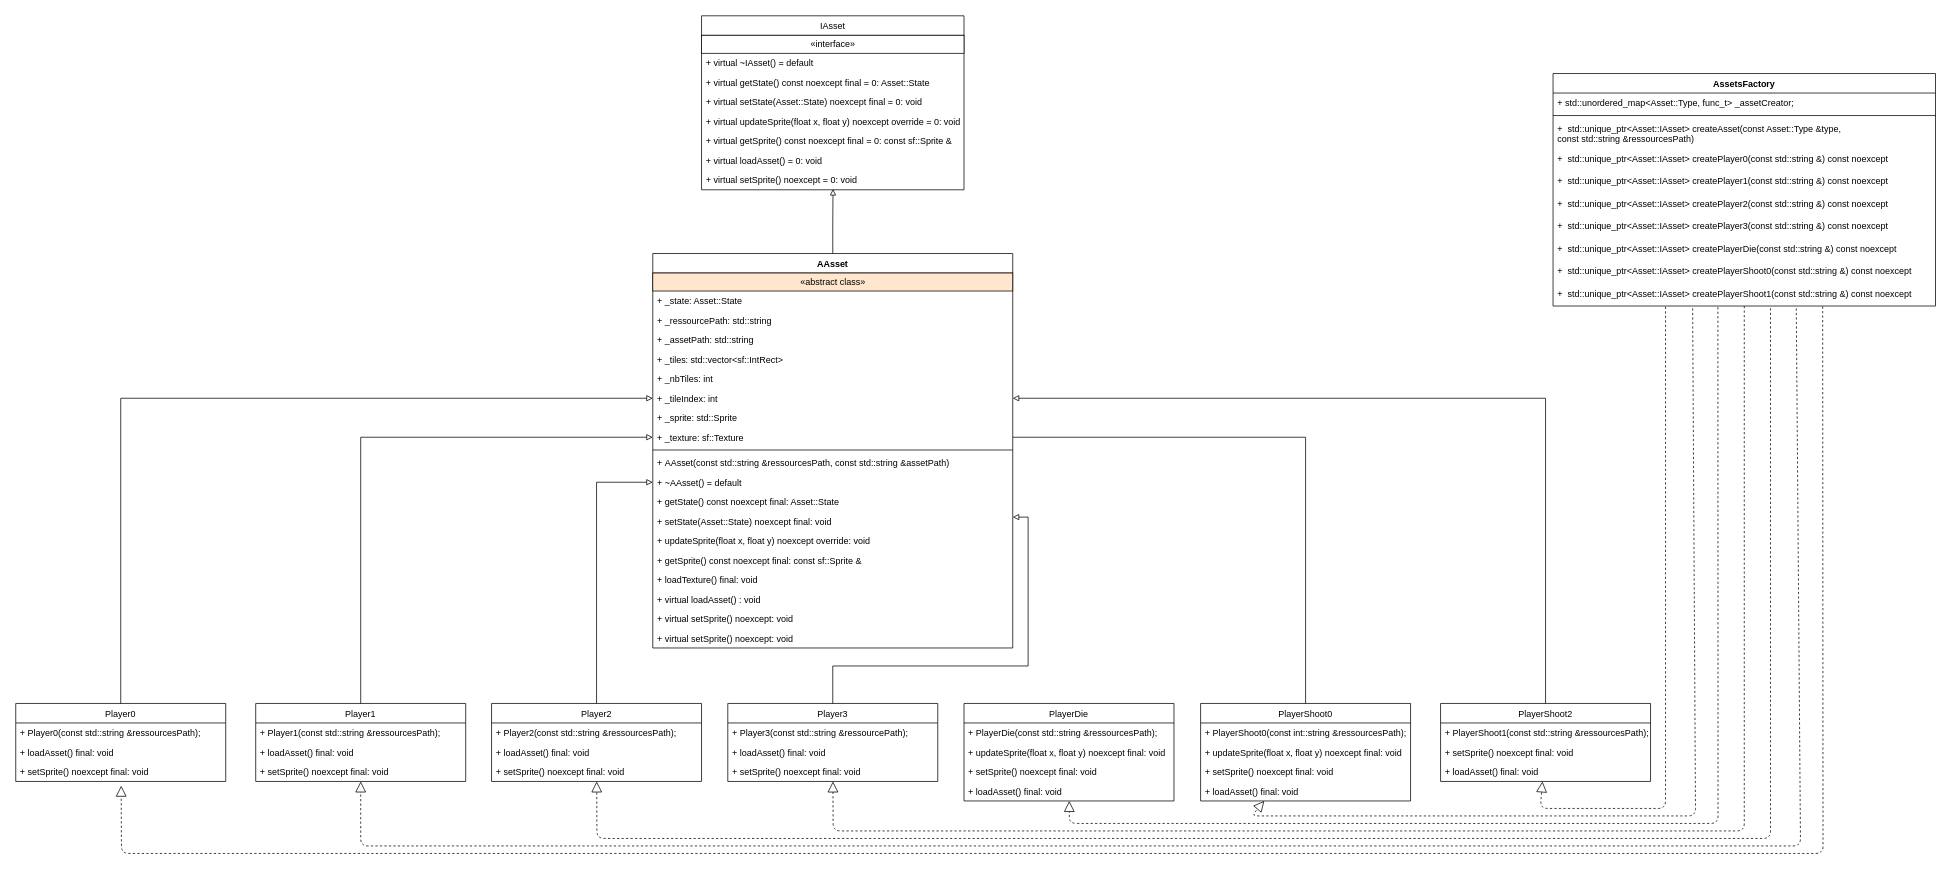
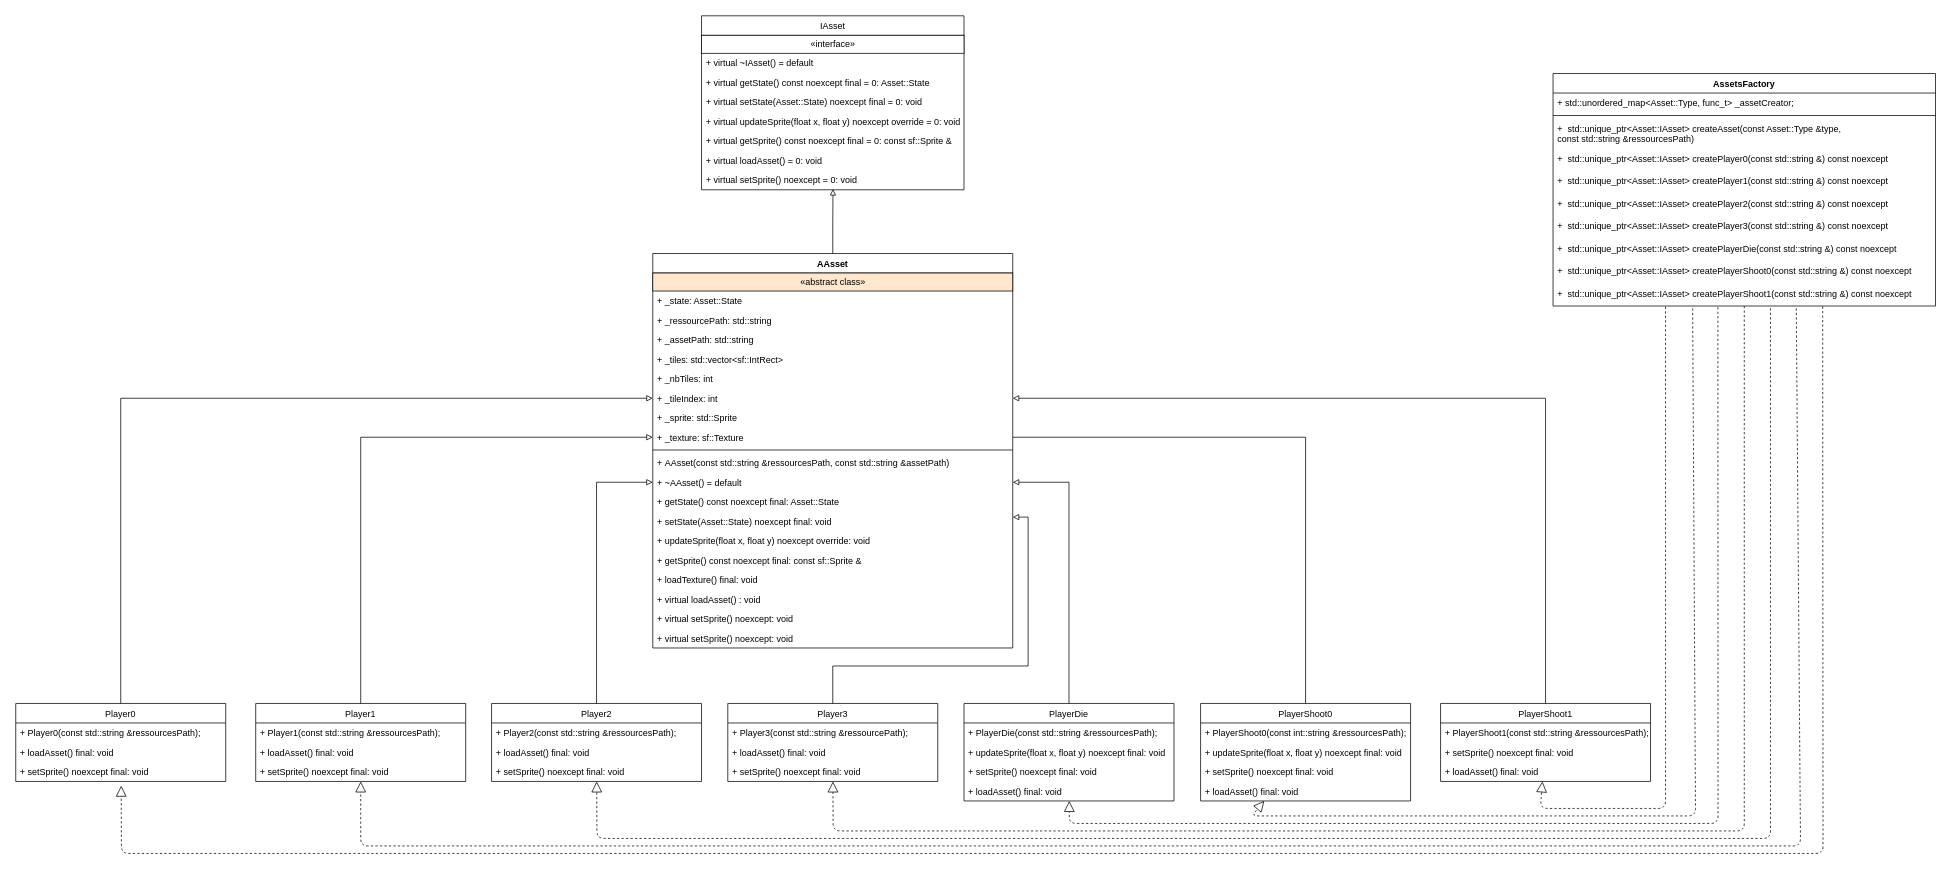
edge "PlayerDie" -> "+ ~AAsset() = default": added
node "PlayerShoot2": label "PlayerShoot2" -> "PlayerShoot1"
